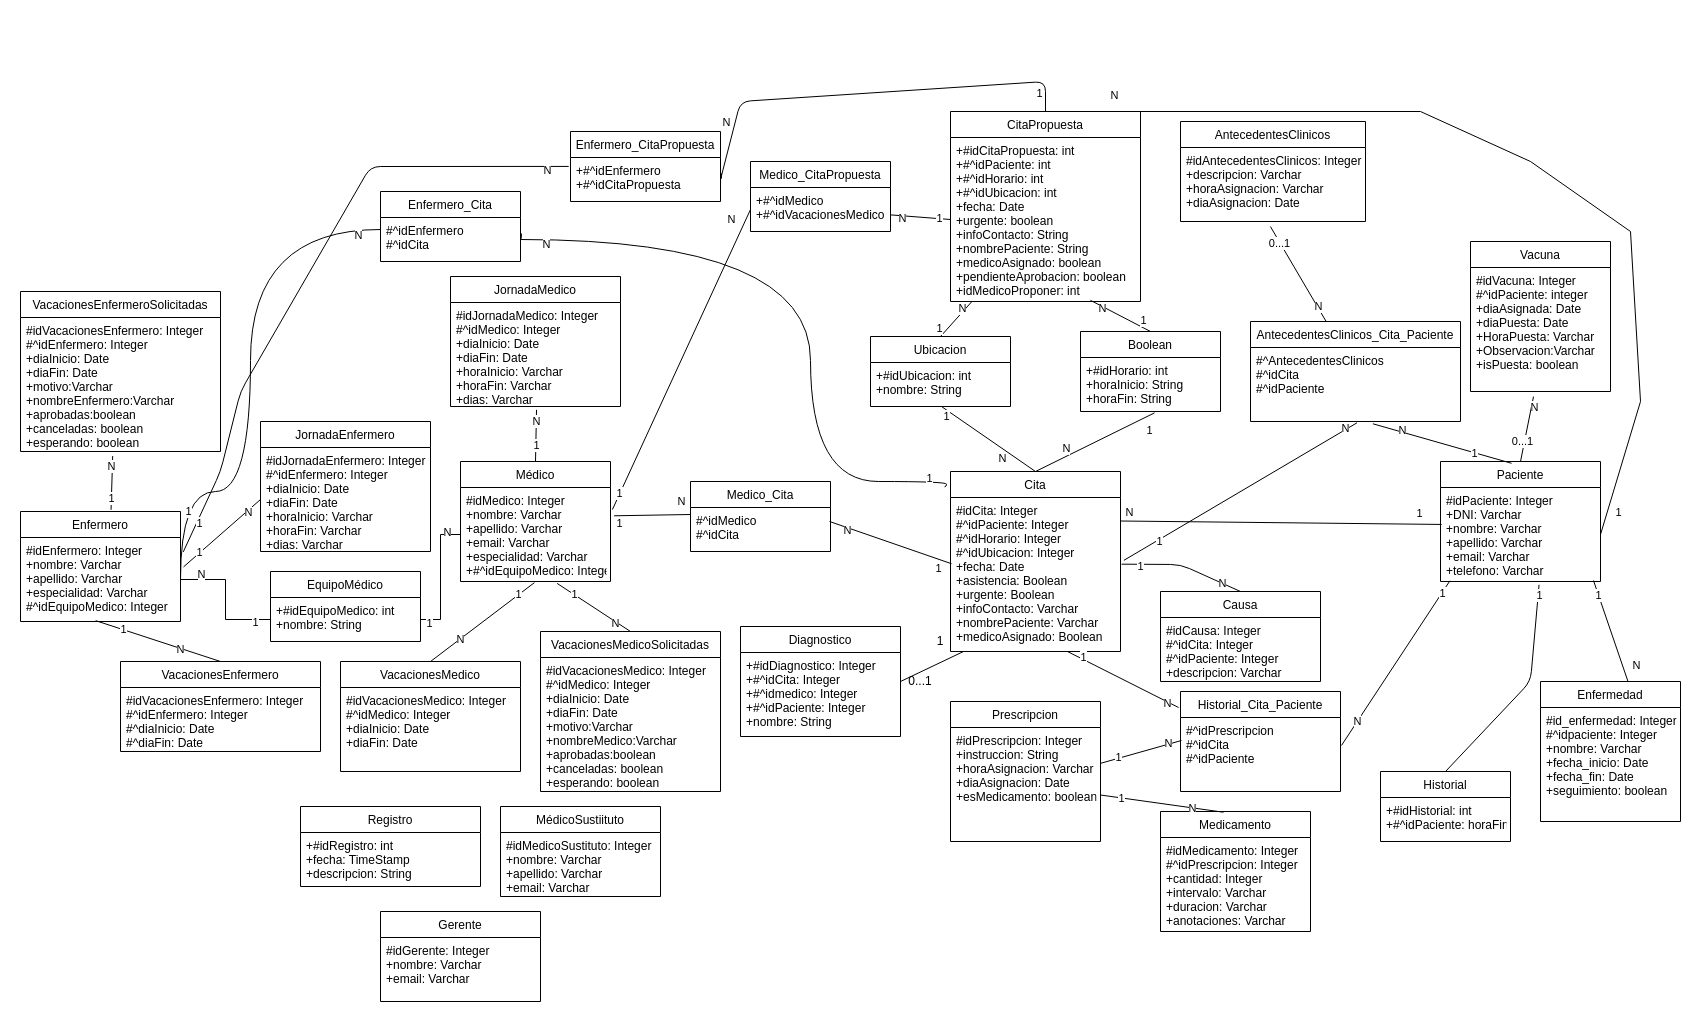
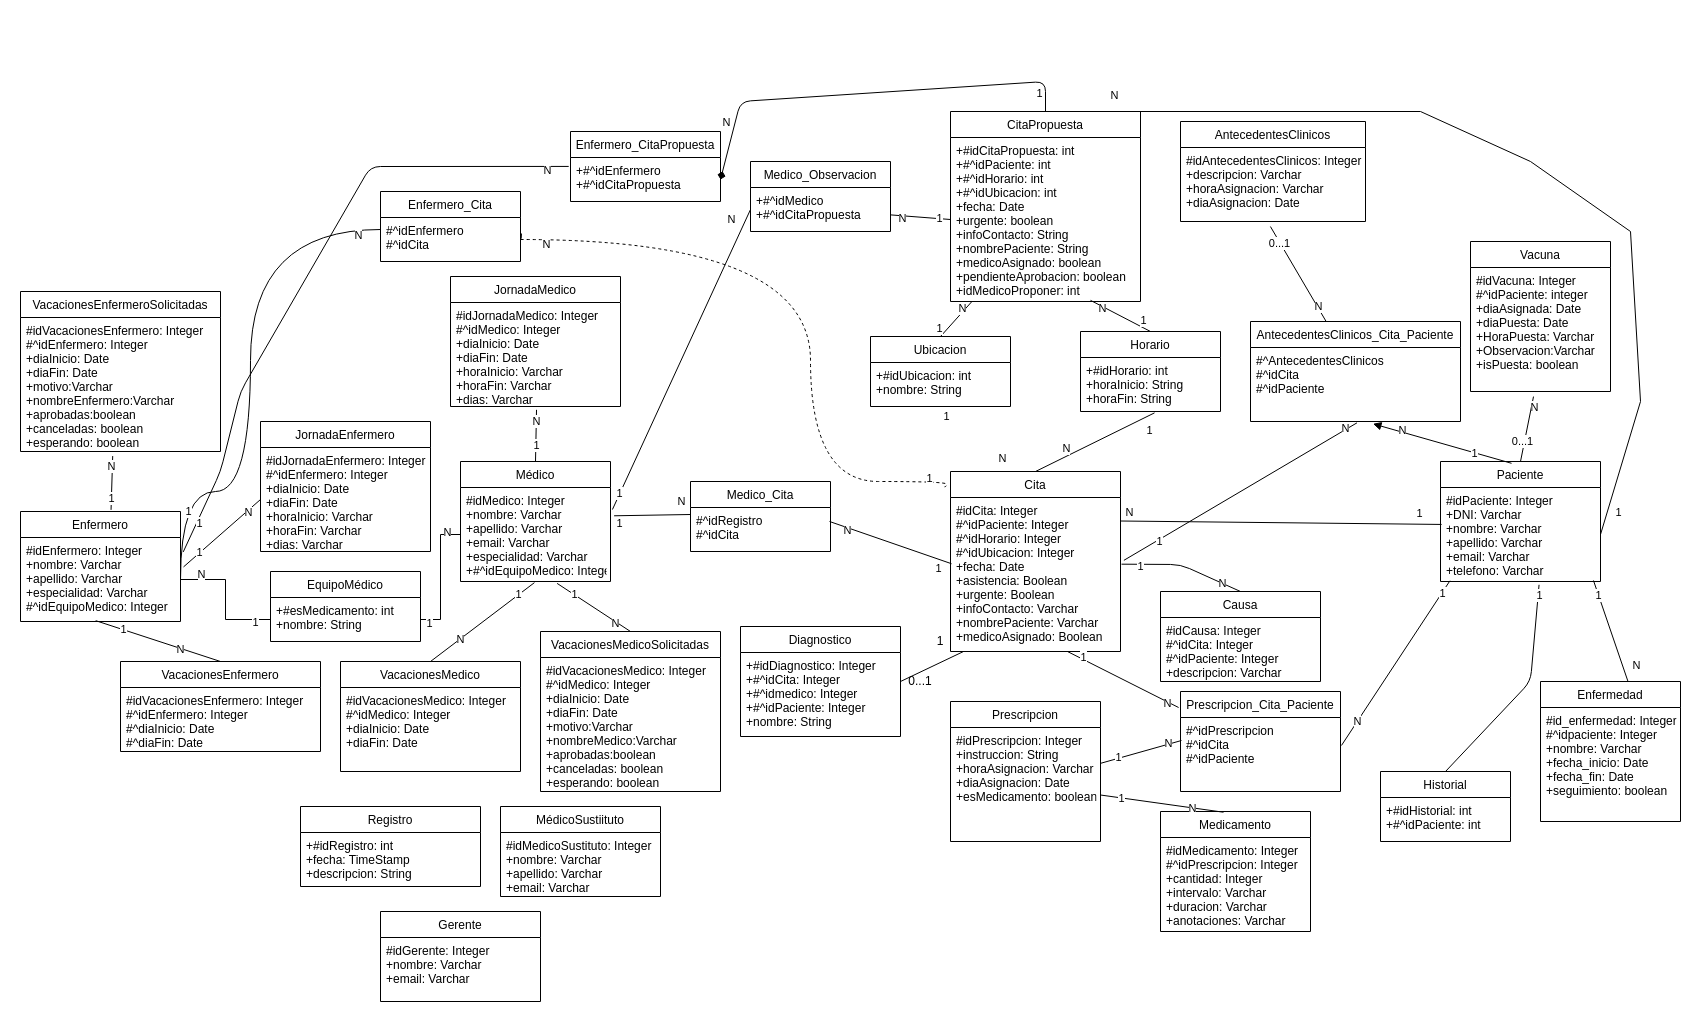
edge "+#^idEnfermero +#^idCitaPropuesta" -- "CitaPropuesta": arrowhead none -> diamond
node "Medico_CitaPropuesta": label "Medico_CitaPropuesta" -> "Medico_Observacion"
node "+#^idMedico +#^idVacacionesMedico": label "+#^idMedico +#^idVacacionesMedico" -> "+#^idMedico +#^idCitaPropuesta"
edge "#^idEnfermero #^idCita" -- "Cita": style solid -> dashed
node "Boolean": label "Boolean" -> "Horario"
edge "#^AntecedentesClinicos #^idCita #^idPaciente" -- "Paciente": arrowhead none -> block
edge "+#idUbicacion: int +nombre: String" -- "Cita": removed
node "#^idMedico #^idCita": label "#^idMedico #^idCita" -> "#^idRegistro #^idCita"
node "+#idEquipoMedico: int +nombre: String": label "+#idEquipoMedico: int +nombre: String" -> "+#esMedicamento: int +nombre: String"
node "Historial_Cita_Paciente": label "Historial_Cita_Paciente" -> "Prescripcion_Cita_Paciente"
node "+#idHistorial: int +#^idPaciente: horaFin": label "+#idHistorial: int +#^idPaciente: horaFin" -> "+#idHistorial: int +#^idPaciente: int"
